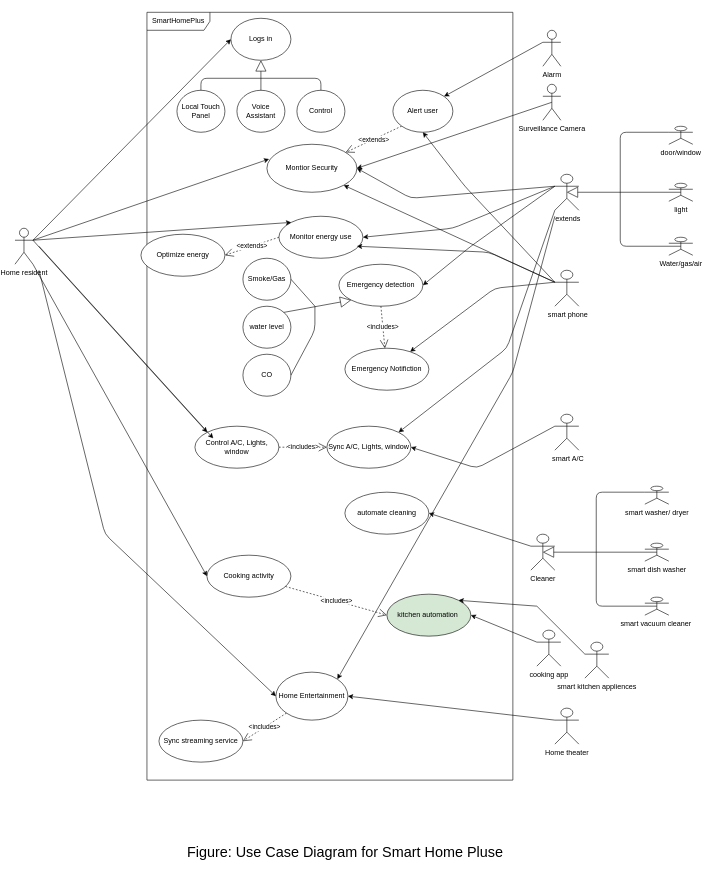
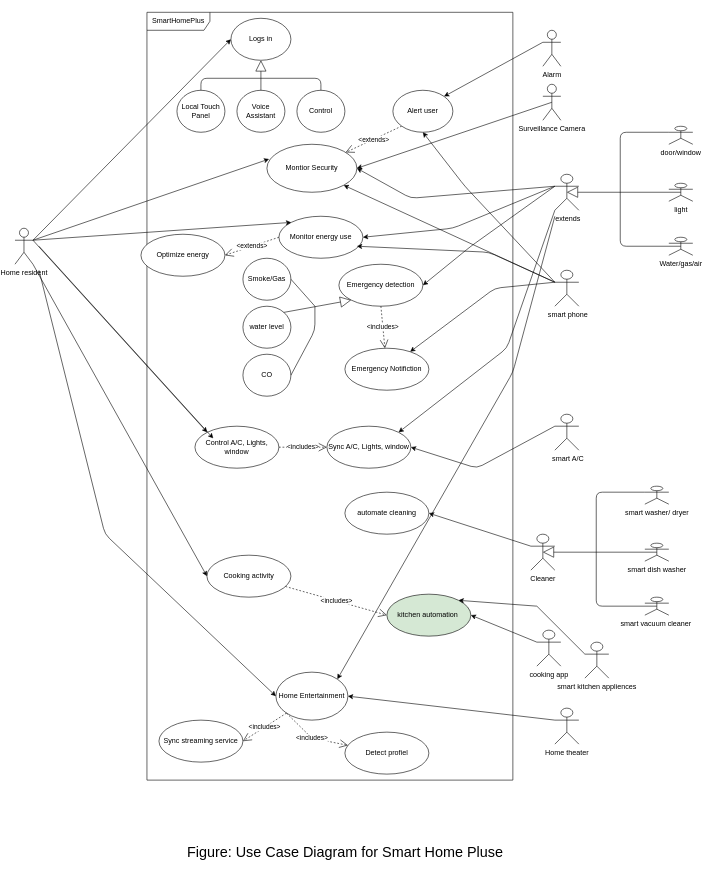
edge "Home Entertainment" -> "Detect profiel": added, label "<includes>"
node "Detect profiel": added
